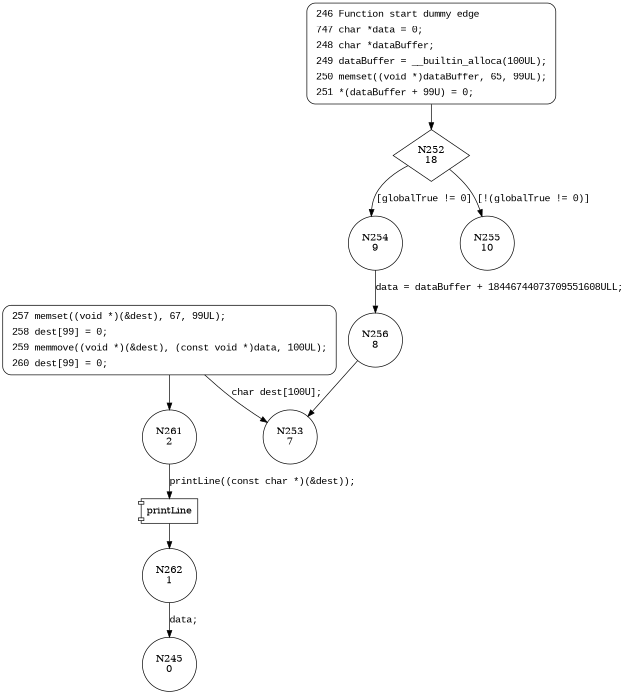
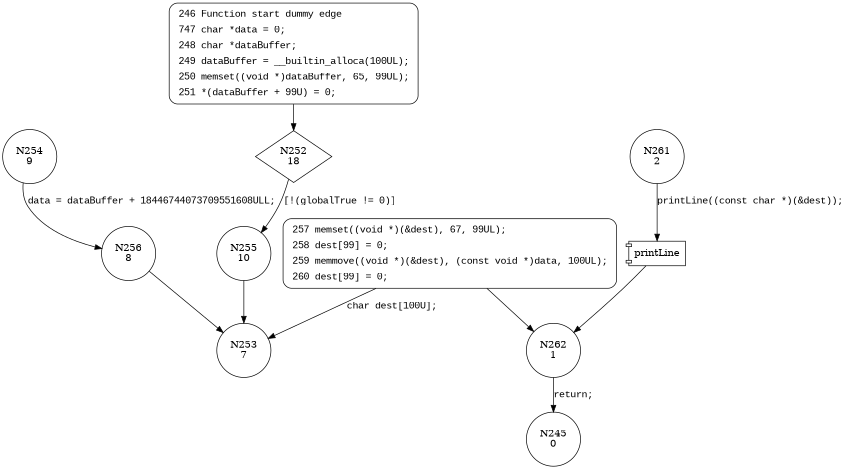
edge "N252 18" -> "N254 9": removed, label "[globalTrue != 0]"
edge "N255 10" -> "N253 7": added
edge "257" -> "N261 2": now "257" -> "N262 1"
edge "N262 1" -> "N245 0": label "data;" -> "return;"
